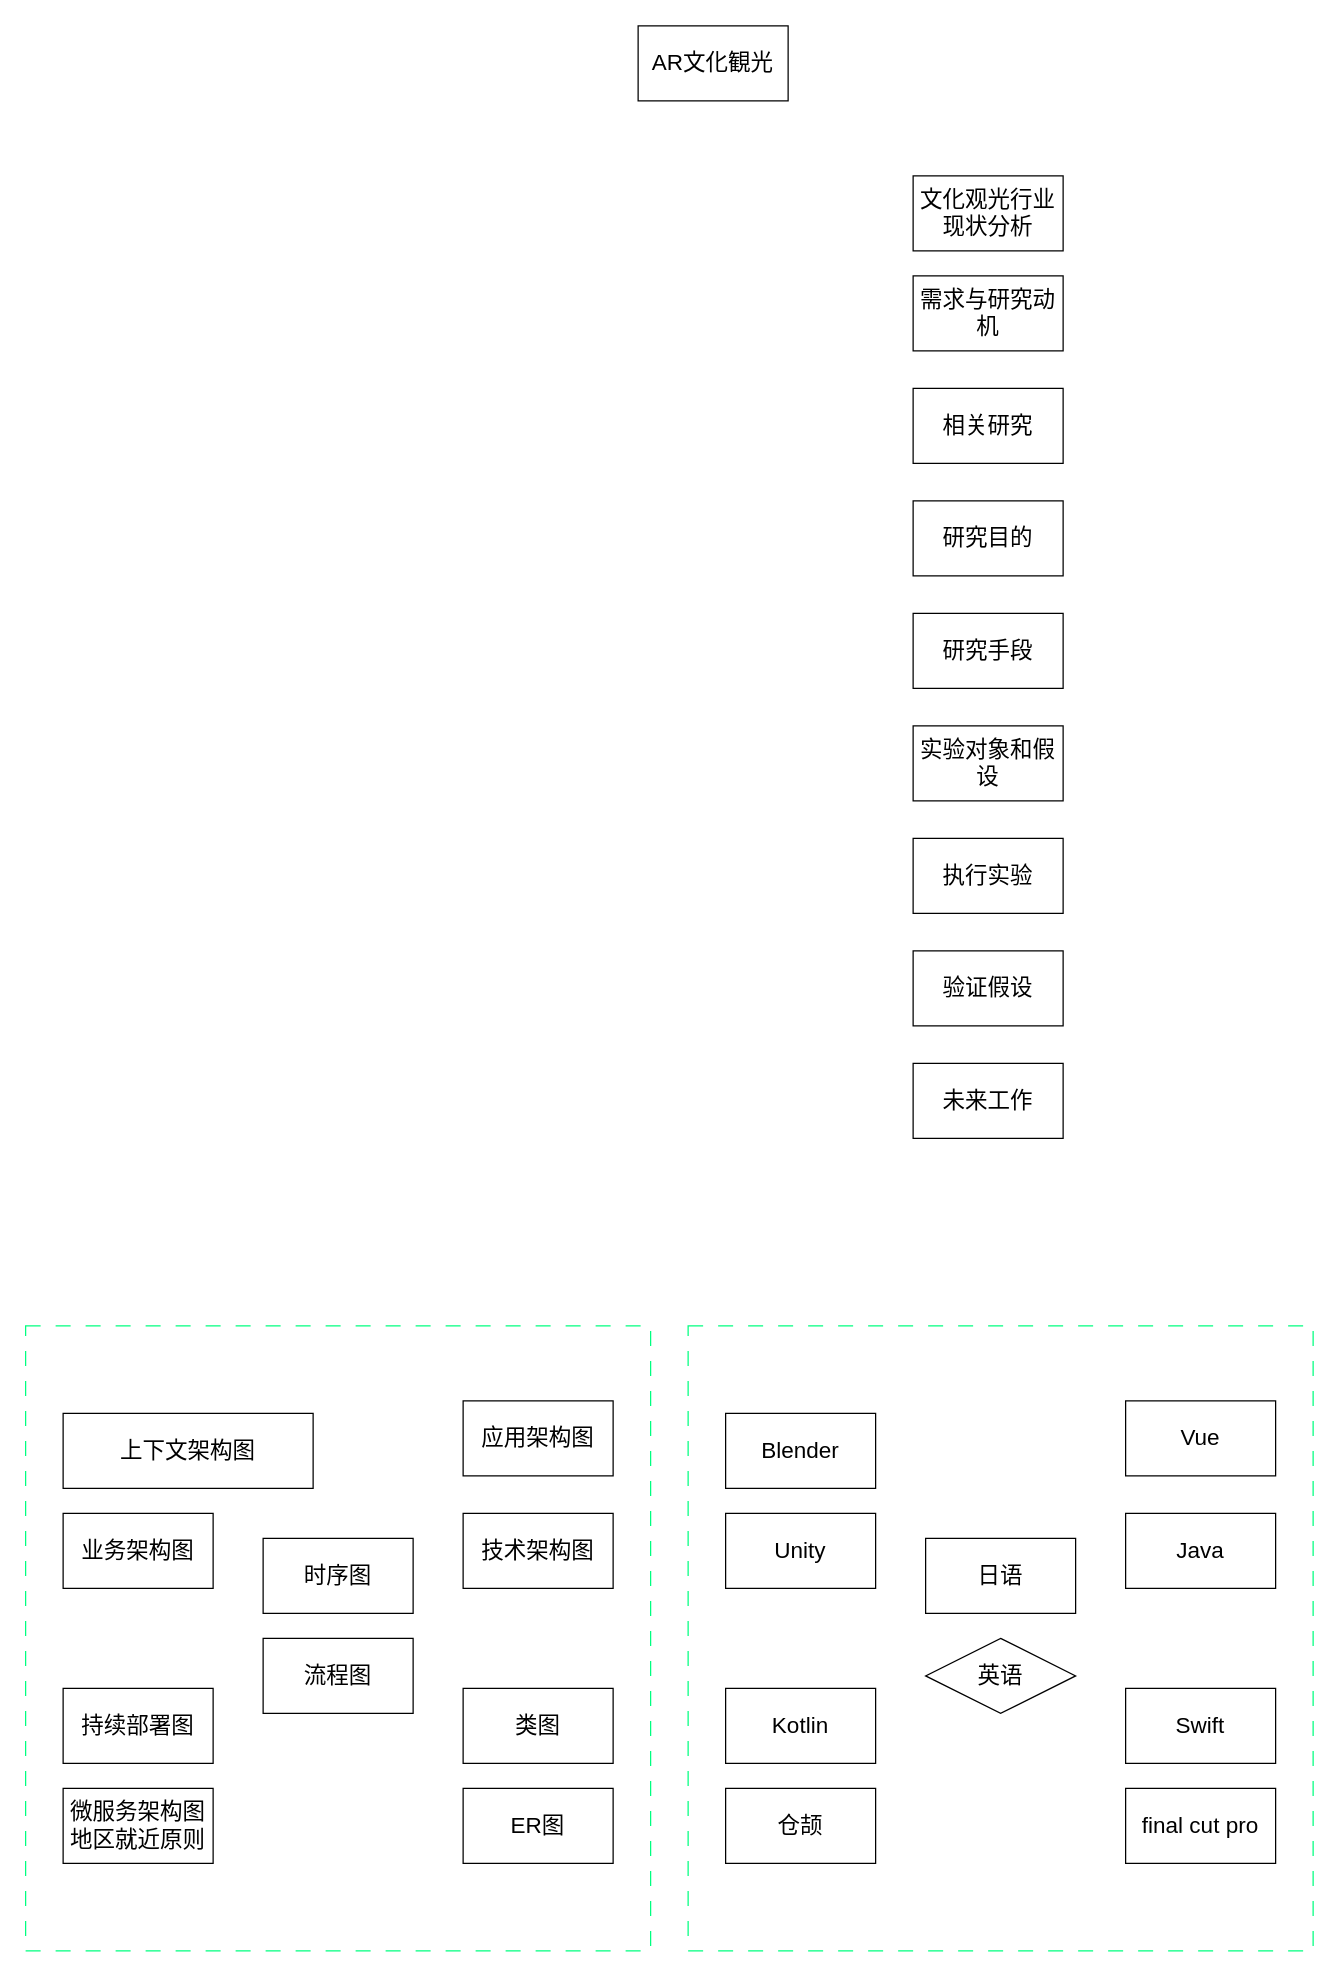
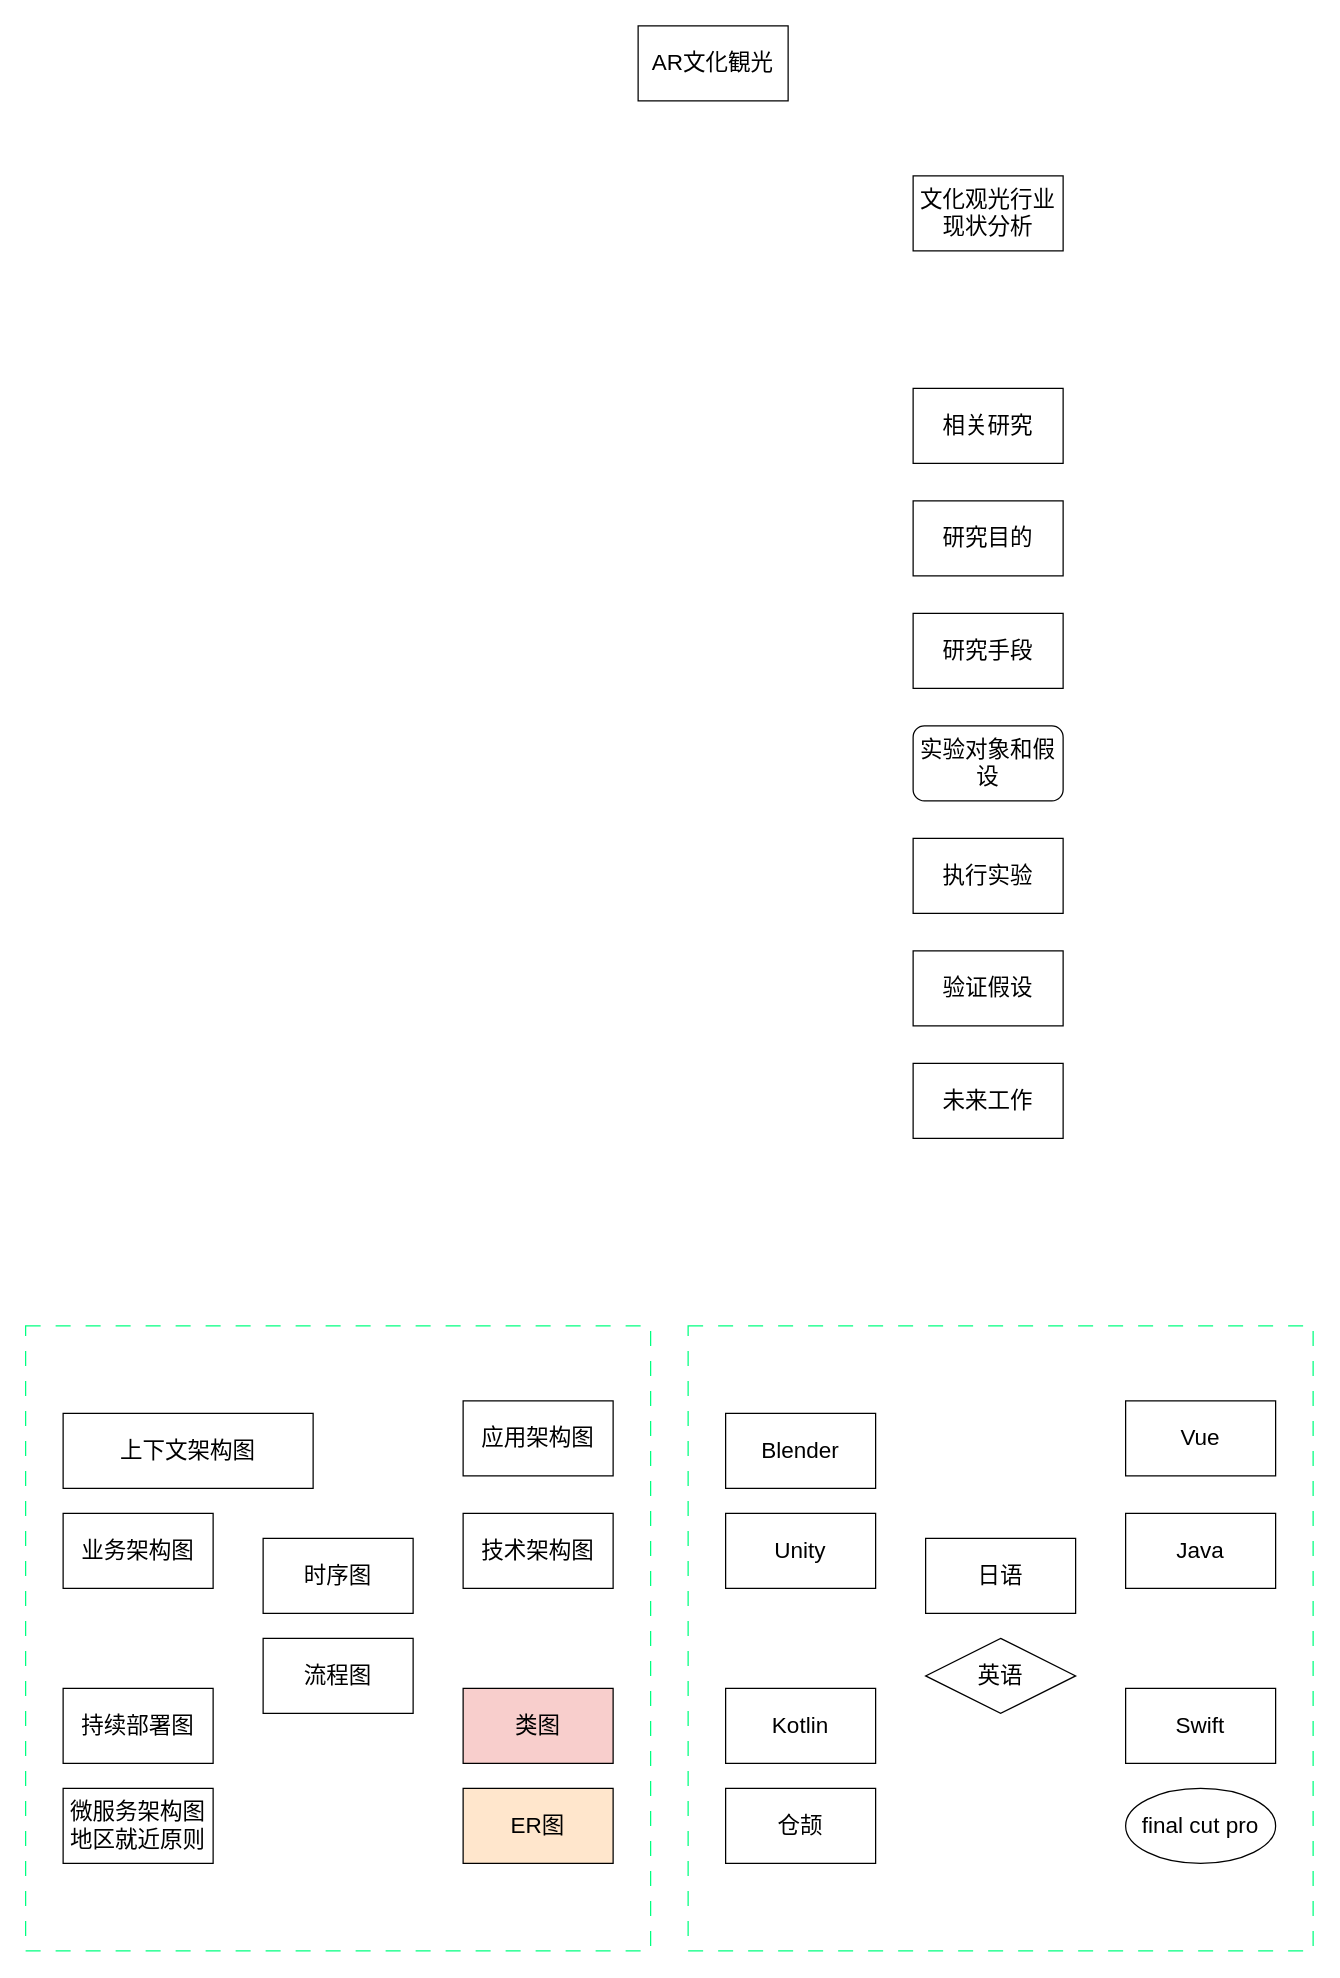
node "需求与研究动机": removed
node "实验对象和假设": shape rectangle -> rounded rectangle
node "类图": fillcolor #ffffff -> #f8cecc
node "ER图": fillcolor #ffffff -> #ffe6cc
node "final cut pro": shape rectangle -> ellipse
